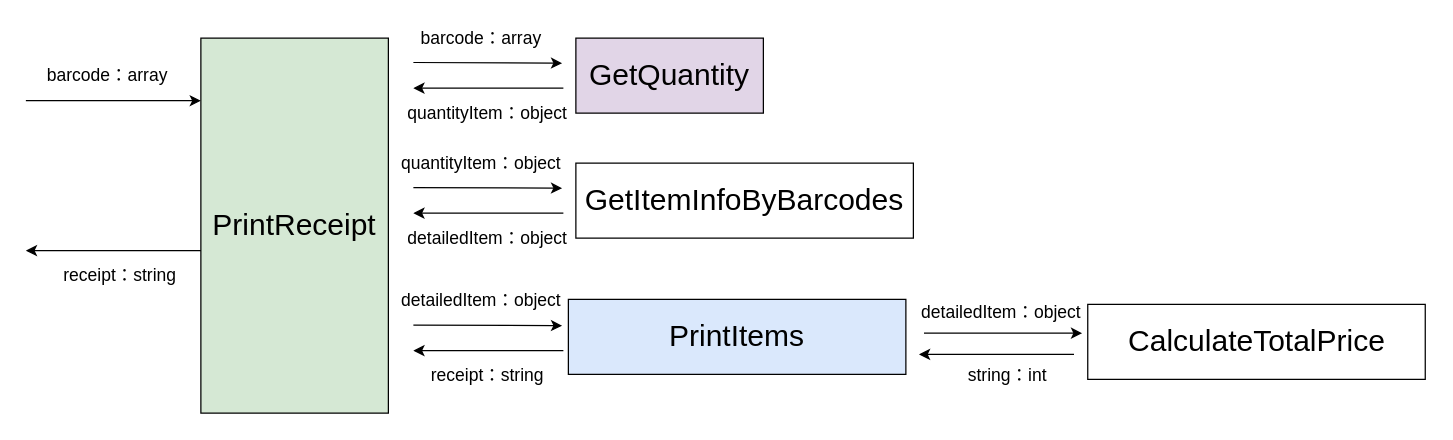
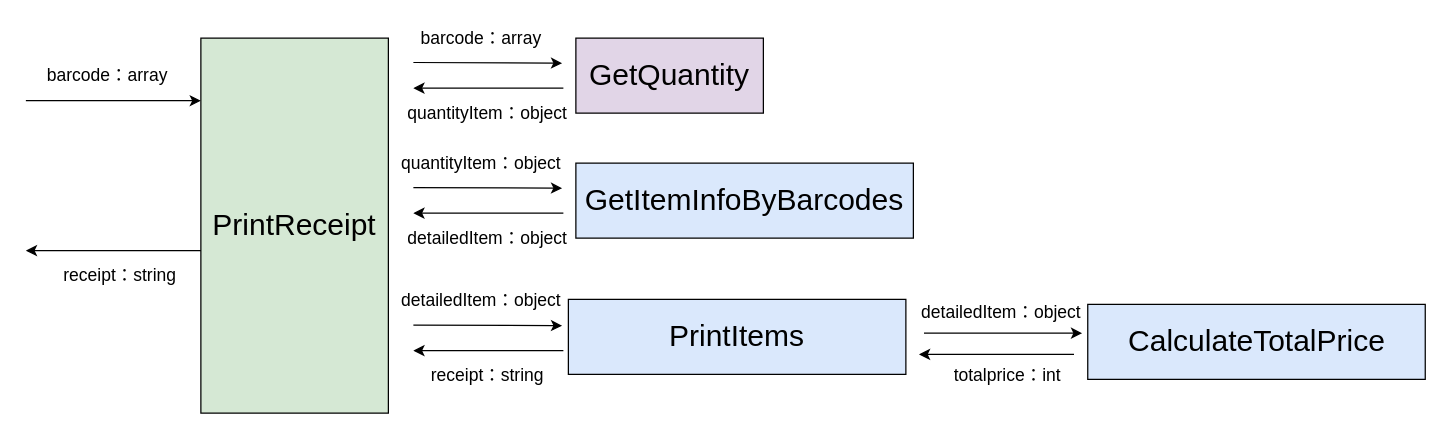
node "GetItemInfoByBarcodes": fillcolor #ffffff -> #dae8fc
node "CalculateTotalPrice": fillcolor #ffffff -> #dae8fc
node "string：int": label "string：int" -> "totalprice：int"
